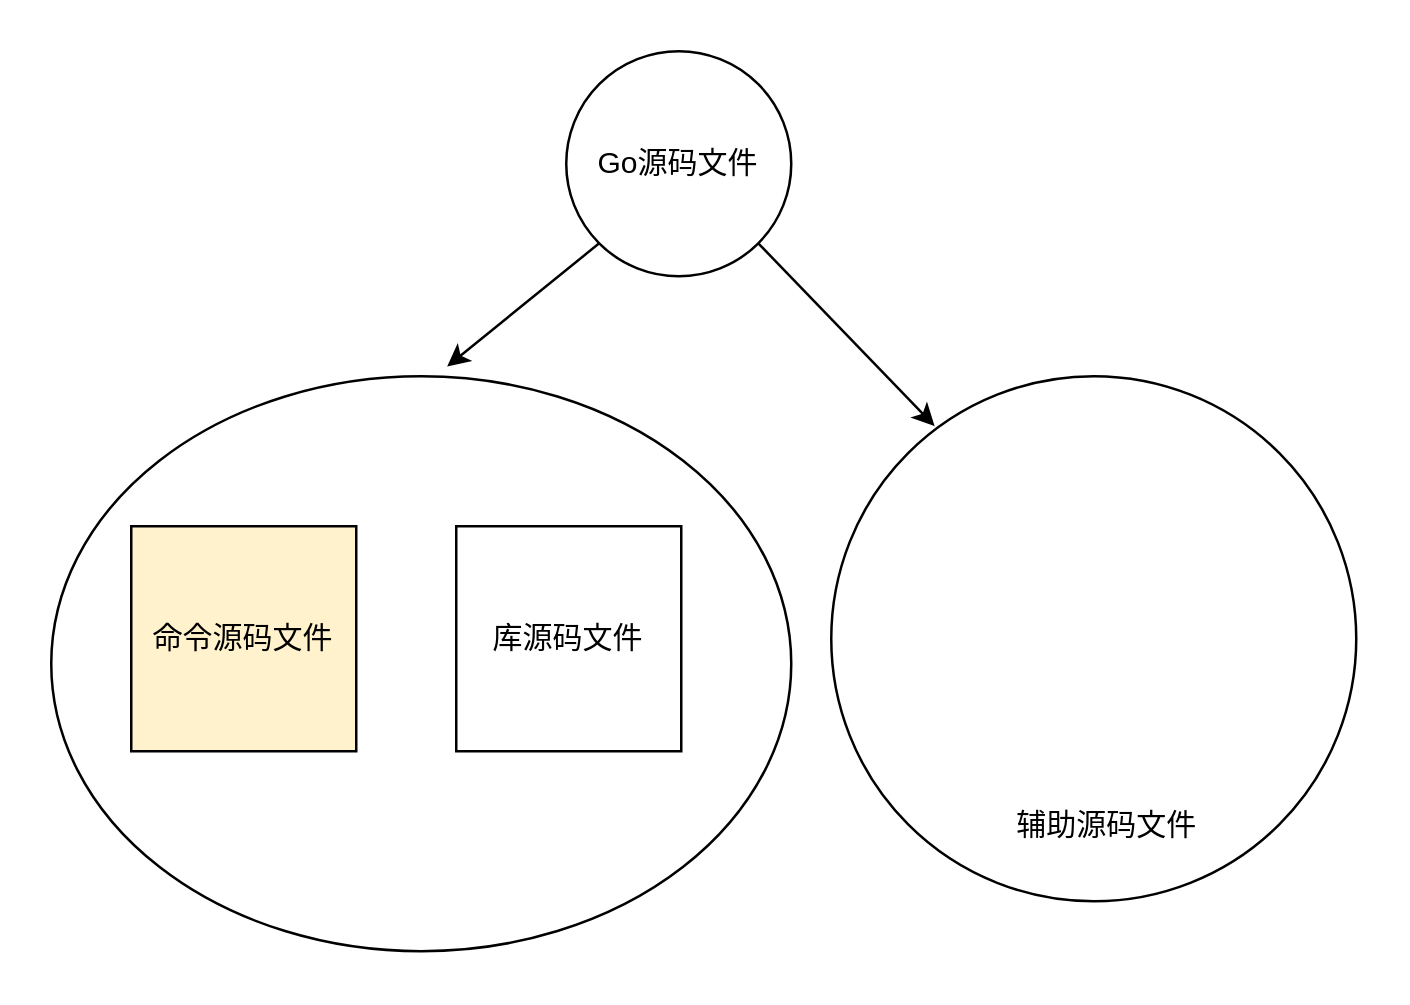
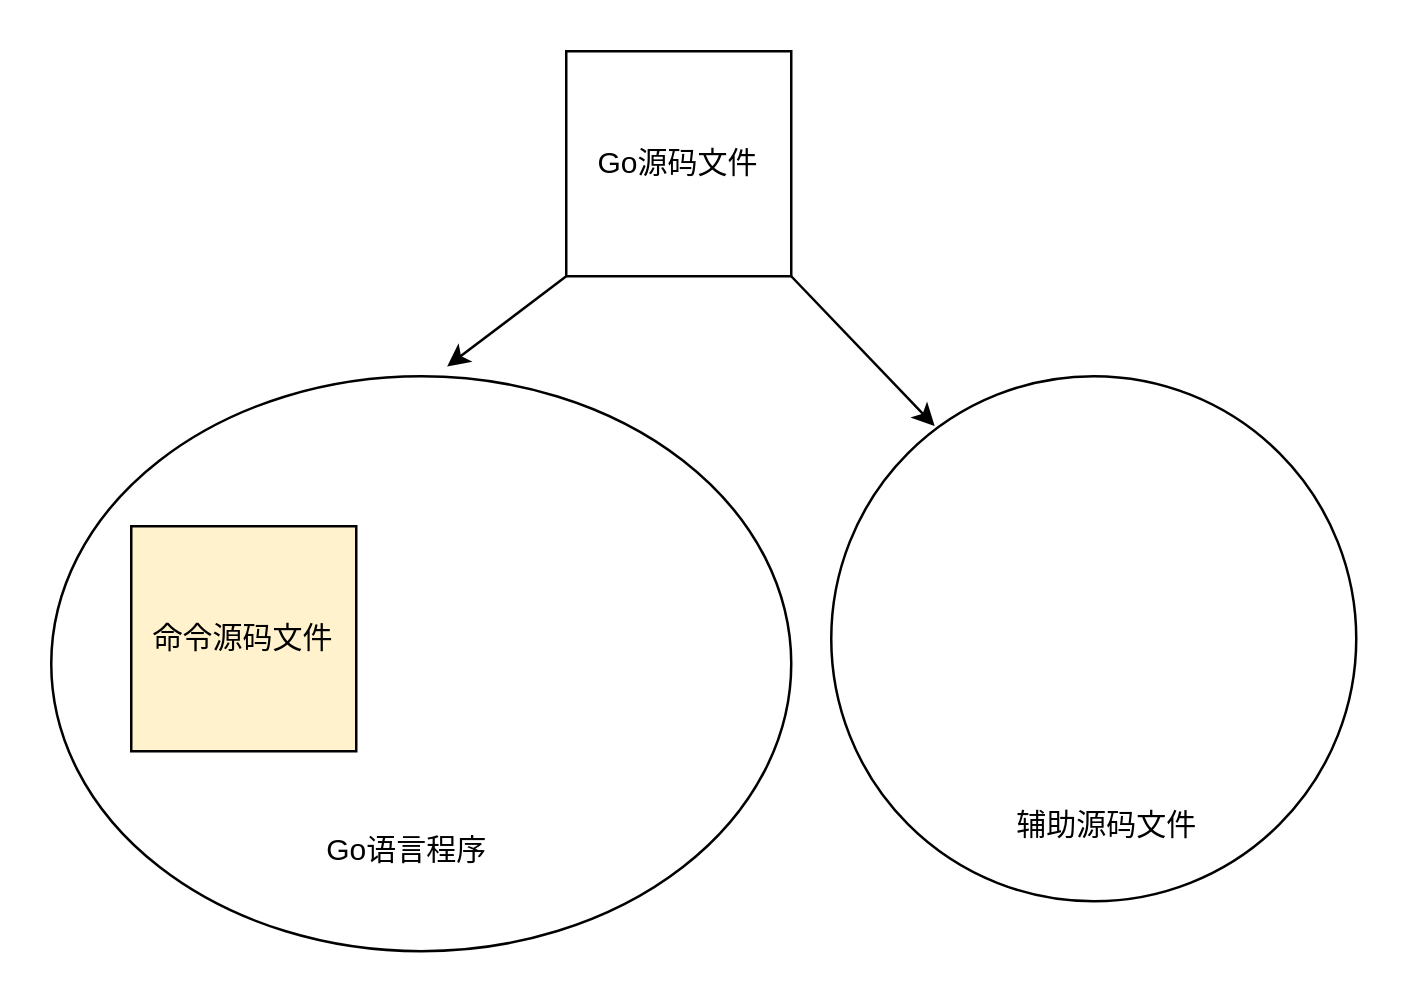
node "Go源码文件": shape ellipse -> rectangle
node "库源码文件": removed
node "Go语言程序": added
